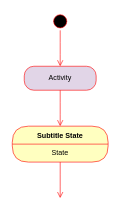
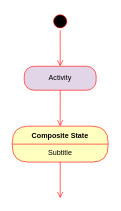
node "Subtitle State": label "Subtitle State" -> "Composite State"
node "State": label "State" -> "Subtitle"
